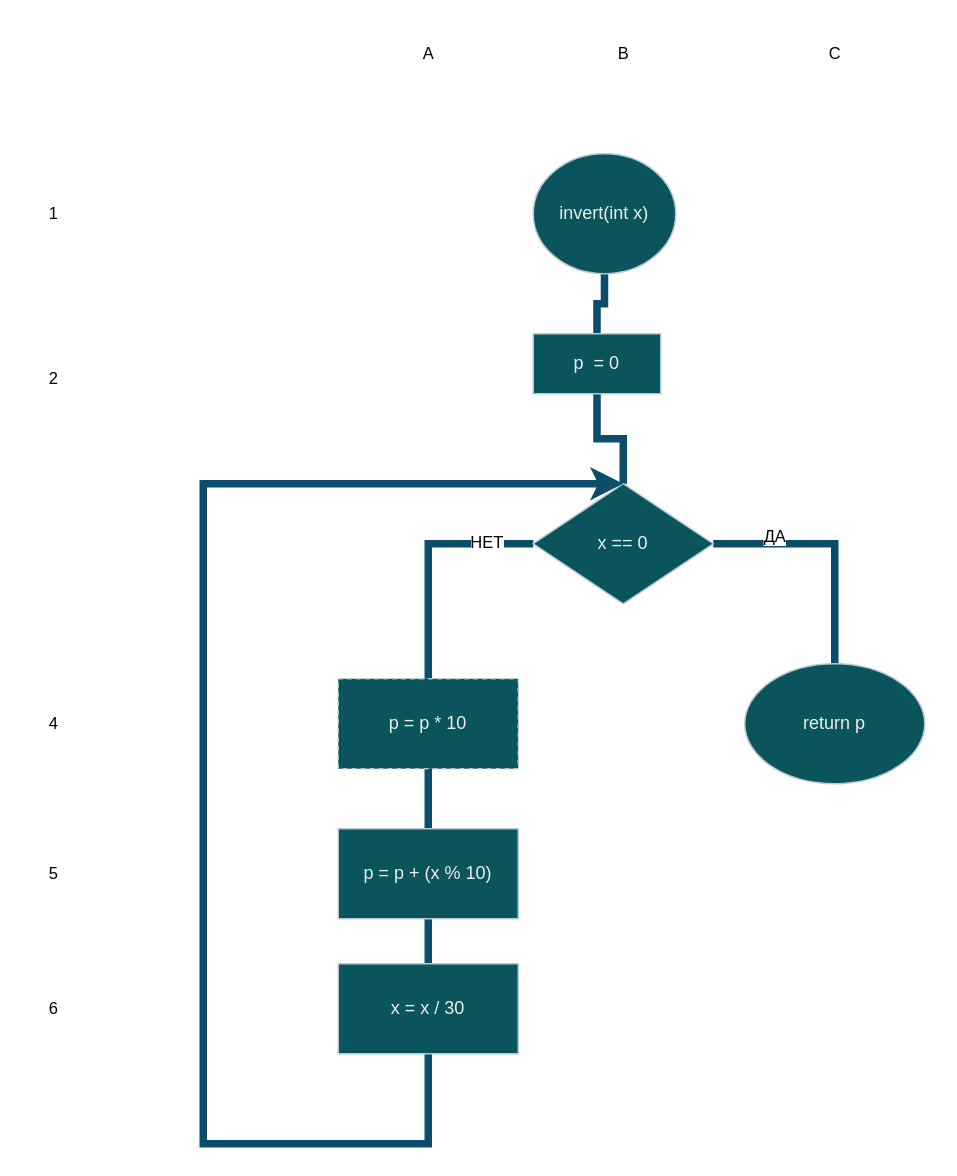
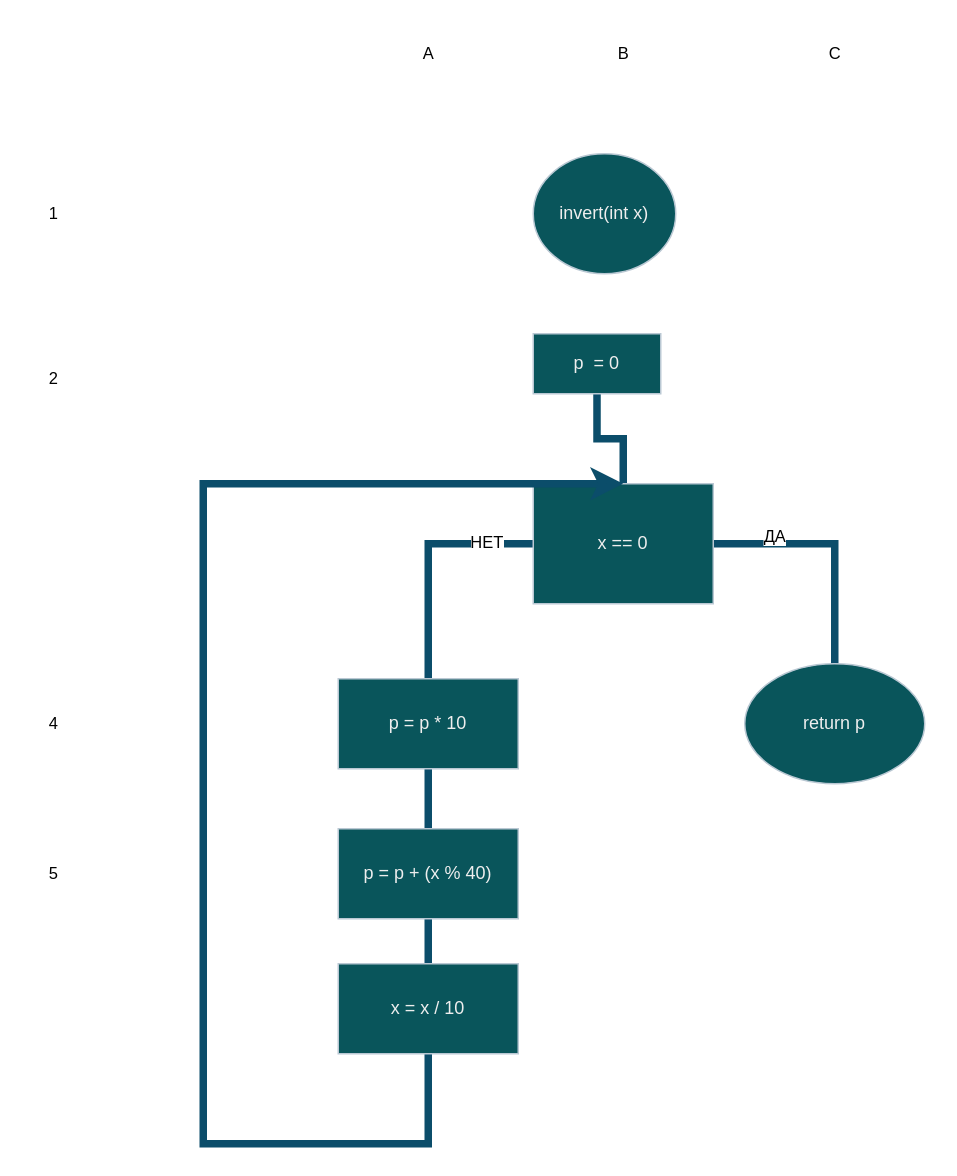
edge "invert(int x)" -- "p = 0": removed
node "x == 0": shape diamond -> rectangle
node "p = p * 10": style dashed -> solid
node "p = p + (x % 10)": label "p = p + (x % 10)" -> "p = p + (x % 40)"
node "6": removed
node "x = x / 30": label "x = x / 30" -> "x = x / 10"
